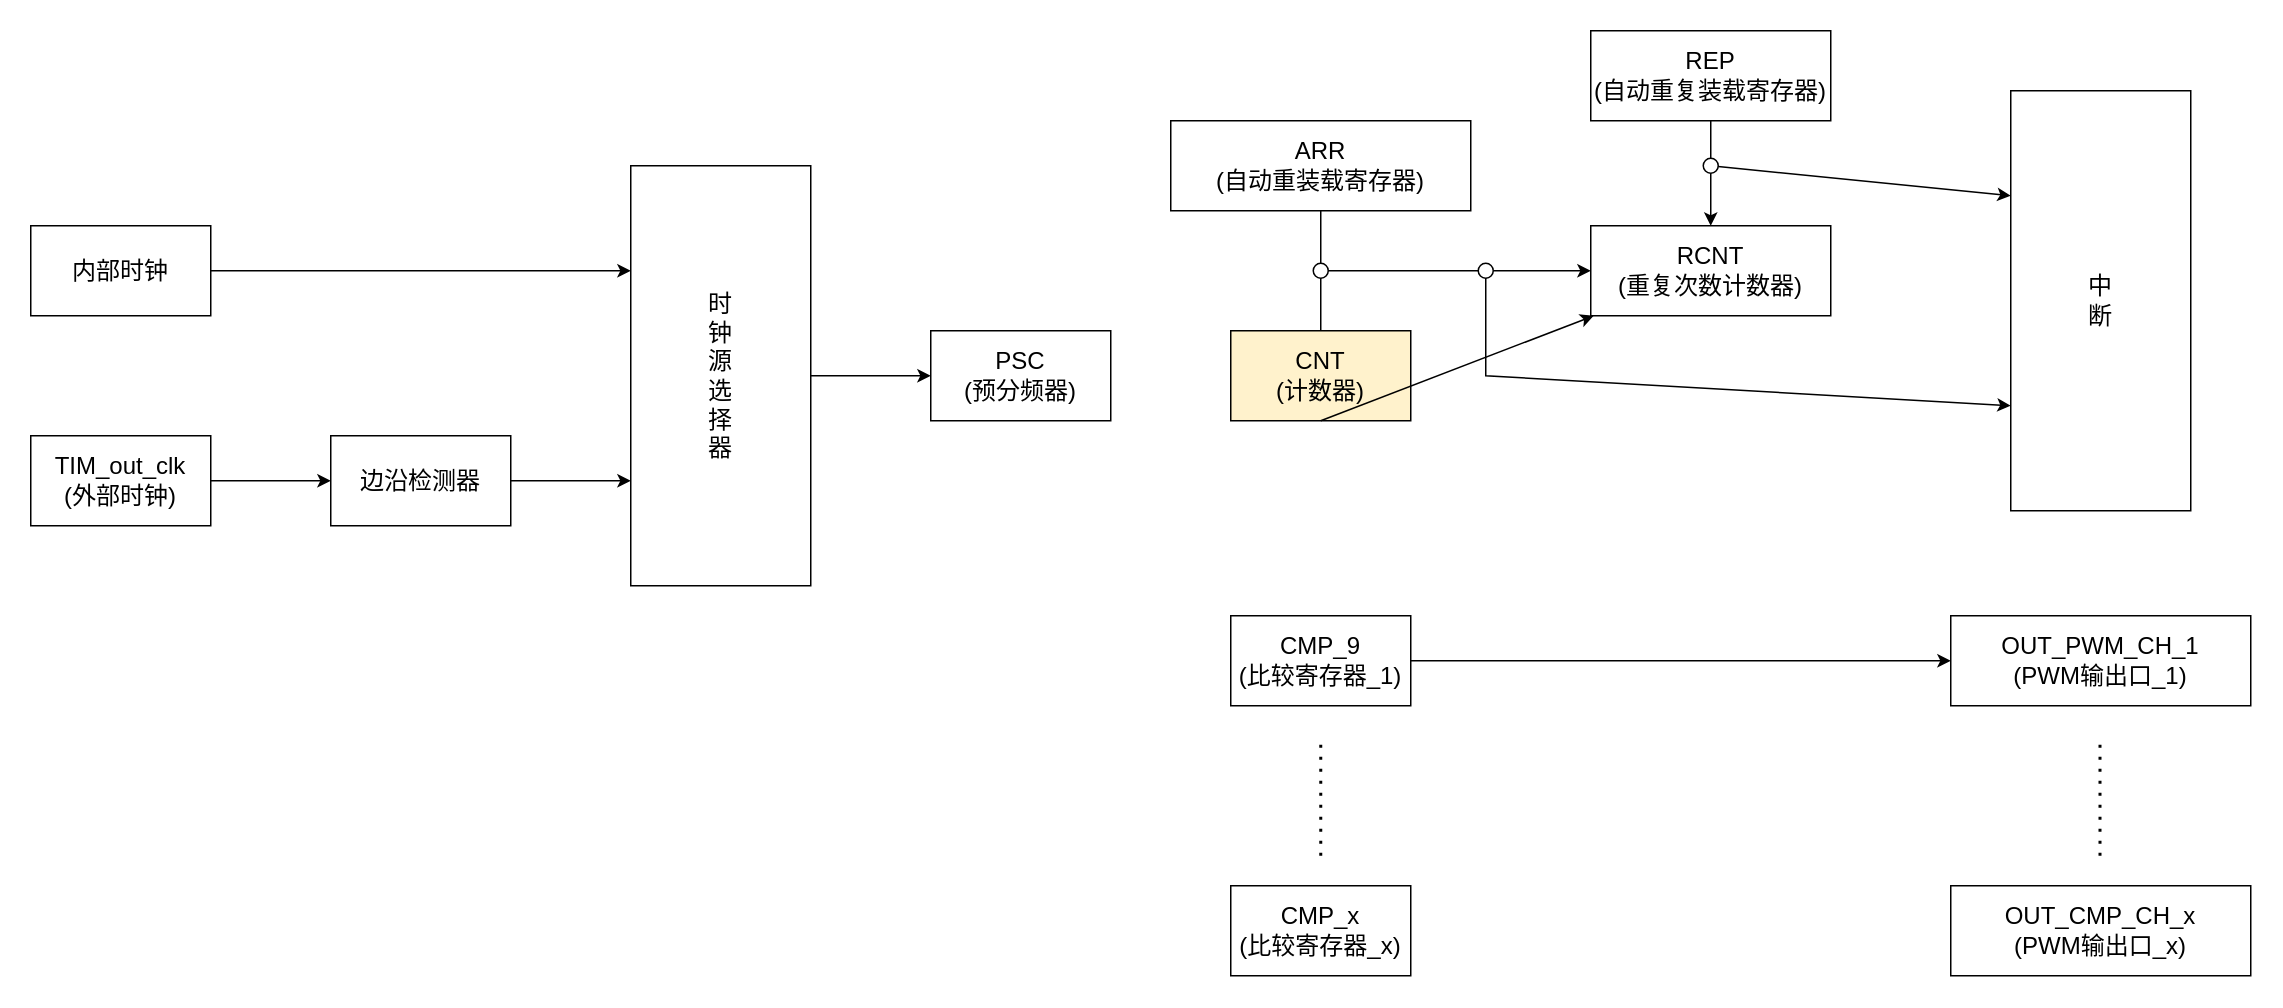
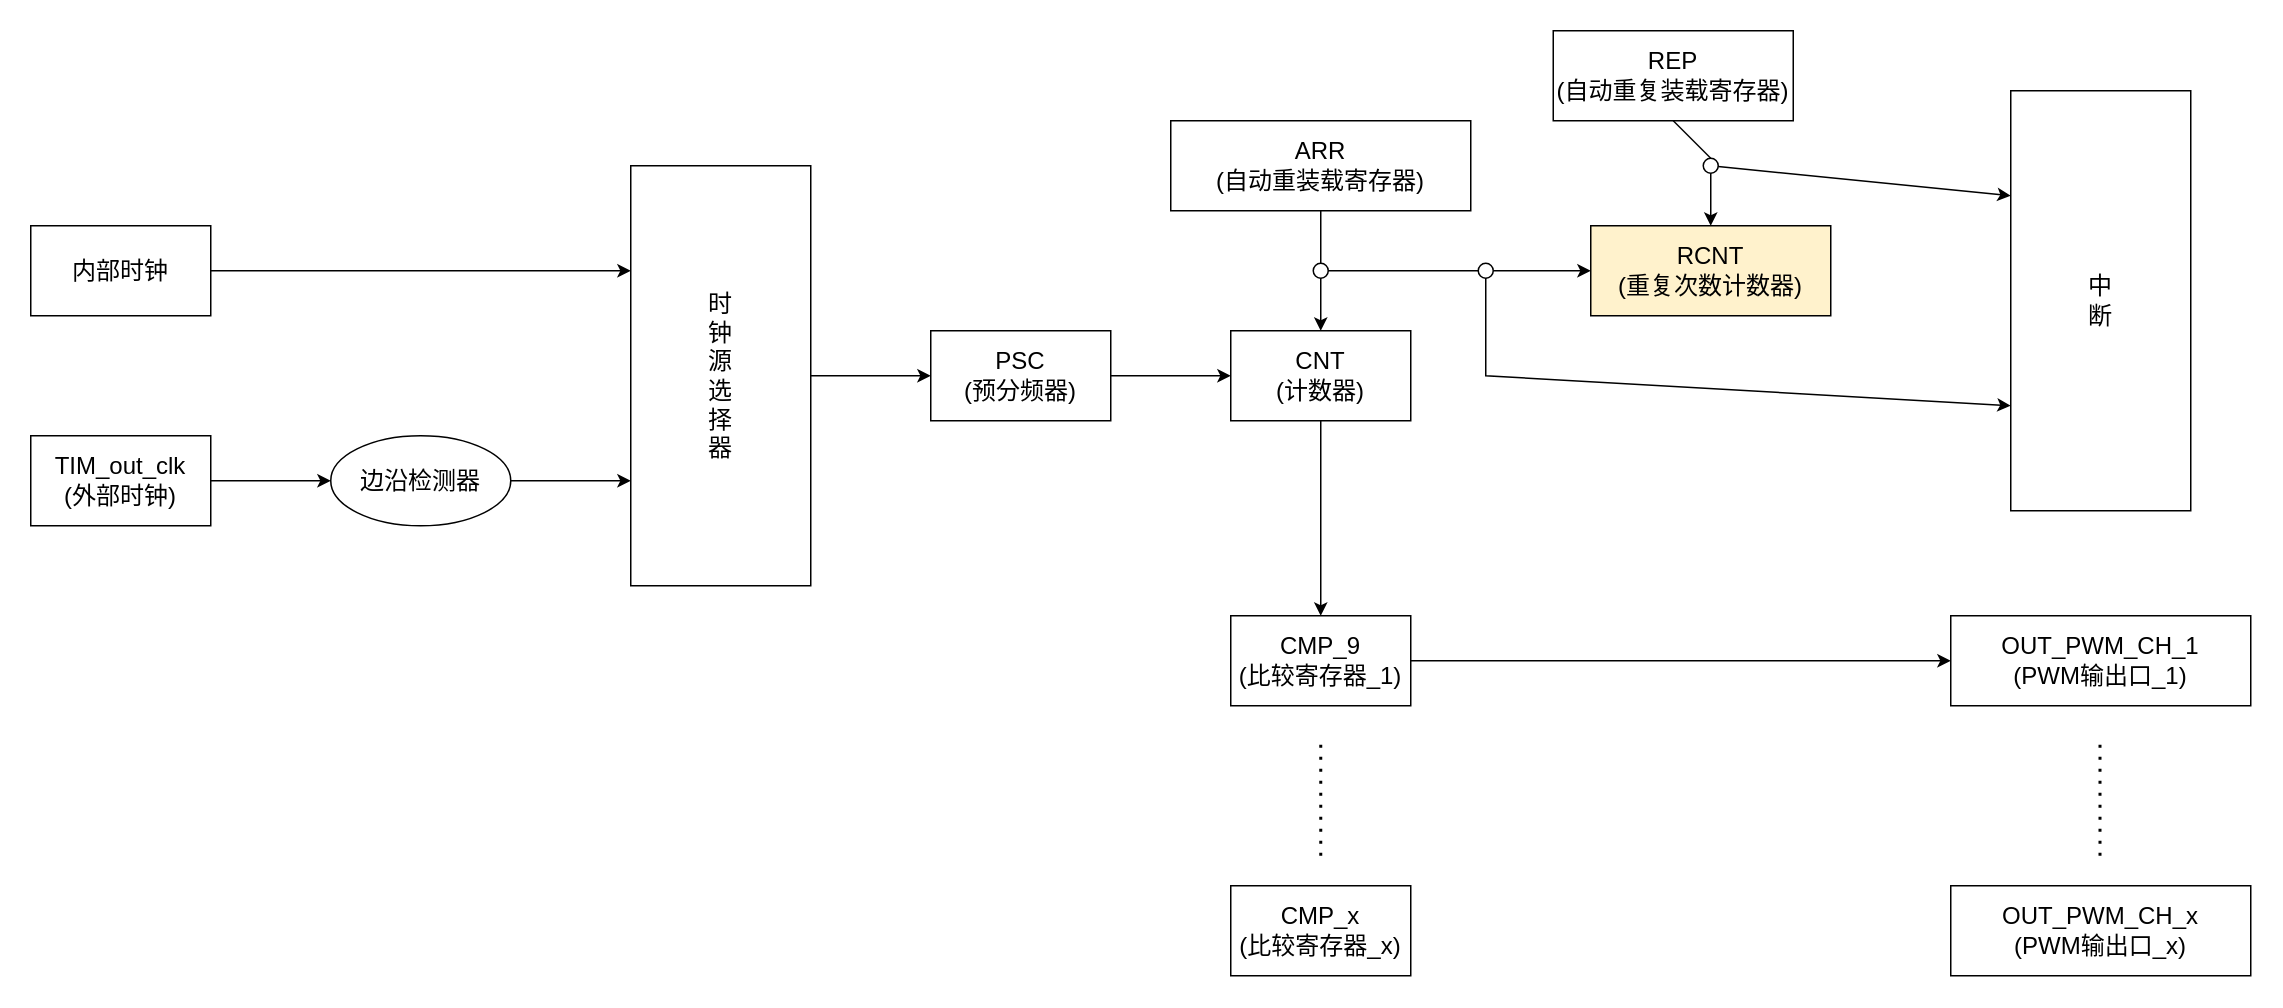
node "REP (自动重复装载寄存器)": moved (1711, 76) -> (1673, 76)
node "RCNT (重复次数计数器)": fillcolor #ffffff -> #fff2cc
edge "ARR (自动重装载寄存器)" -- "CNT (计数器)": arrowhead none -> classic
edge "CNT (计数器)" -> "RCNT (重复次数计数器)": now "CNT (计数器)" -> "CMP_9 (比较寄存器_1)"
edge "PSC (预分频器)" -> "CNT (计数器)": added
node "CNT (计数器)": fillcolor #fff2cc -> #ffffff
node "边沿检测器": shape rectangle -> ellipse
node "OUT_CMP_CH_x (PWM输出口_x)": label "OUT_CMP_CH_x (PWM输出口_x)" -> "OUT_PWM_CH_x (PWM输出口_x)"
